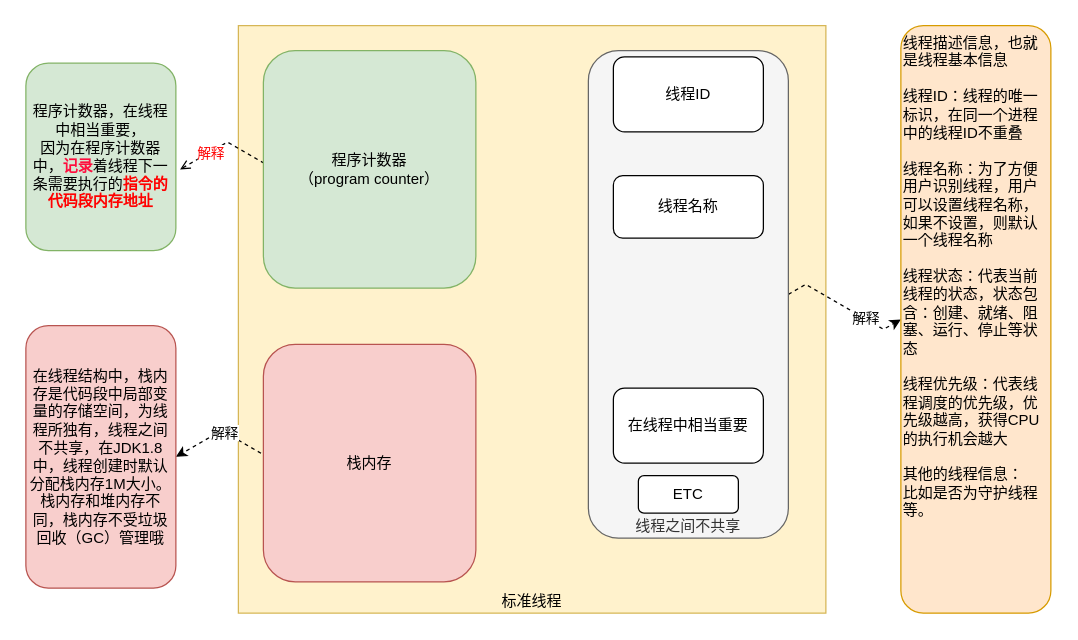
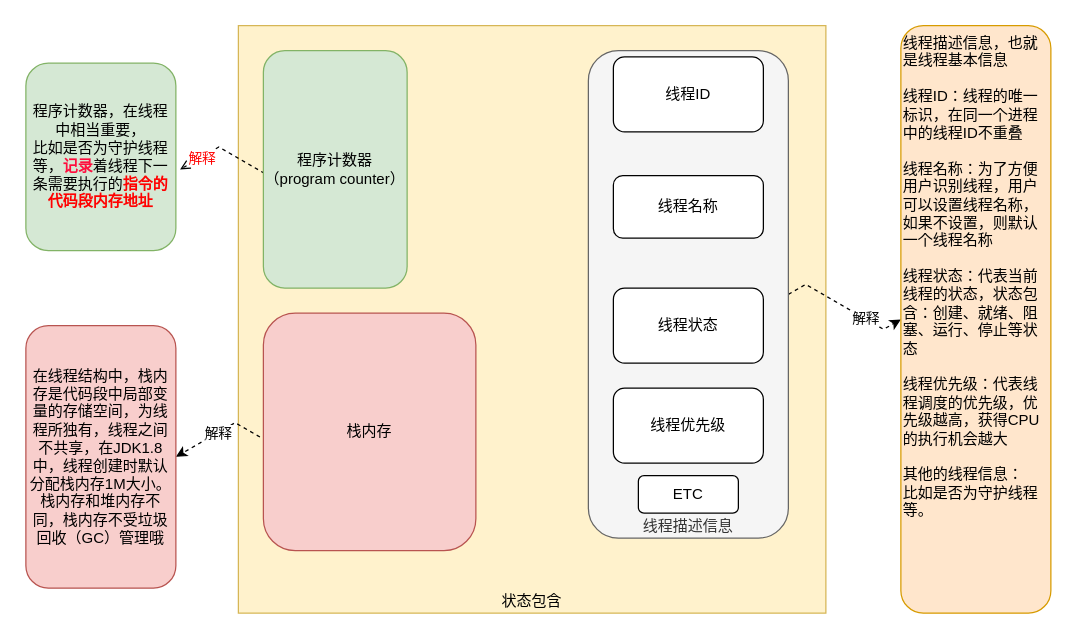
node "程序计数器，在线程中相当重要， 因为在程序计数器中，记录着线程下一条需要执行的指令的代码段内存地址": label "程序计数器，在线程中相当重要， 因为在程序计数器中，记录着线程下一条需要执行的指令的代码段内存地址" -> "程序计数器，在线程中相当重要， 比如是否为守护线程等，记录着线程下一条需要执行的指令的代码段内存地址"
node "程序计数器 （program counter）": size 213x238 -> 144x238
node "线程状态": added
node "在线程中相当重要": label "在线程中相当重要" -> "线程优先级"
node "栈内存": moved (369, 463) -> (369, 432)
node "线程之间不共享": label "线程之间不共享" -> "线程描述信息"
node "标准线程": label "标准线程" -> "状态包含"
